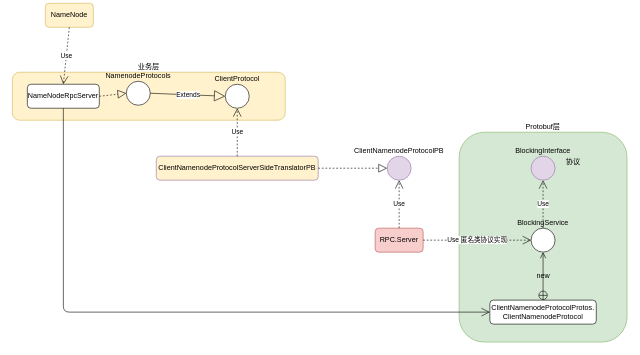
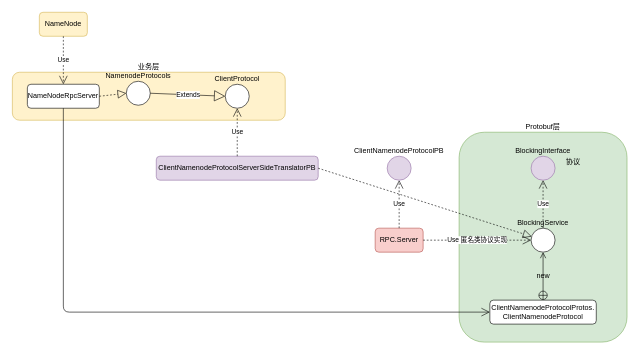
node "NameNode": moved (69, 15) -> (63, 24)
node "ClientNamenodeProtocolServerSideTranslatorPB": fillcolor #fff2cc -> #e1d5e7
edge "ClientNamenodeProtocolServerSideTranslatorPB" -> "ClientNamenodeProtocolPB": now "ClientNamenodeProtocolServerSideTranslatorPB" -> "BlockingService"
